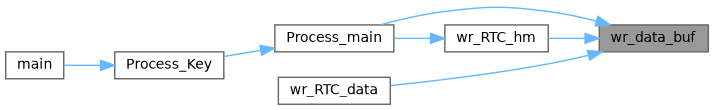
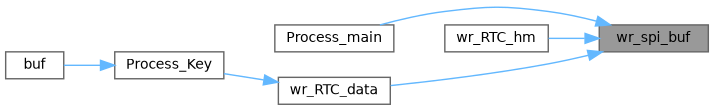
edge "Process_main" -> "wr_RTC_hm": removed
node "wr_data_buf": label "wr_data_buf" -> "wr_spi_buf"
edge "Process_Key" -> "Process_main": now "Process_Key" -> "wr_RTC_data"
node "main": label "main" -> "buf"
